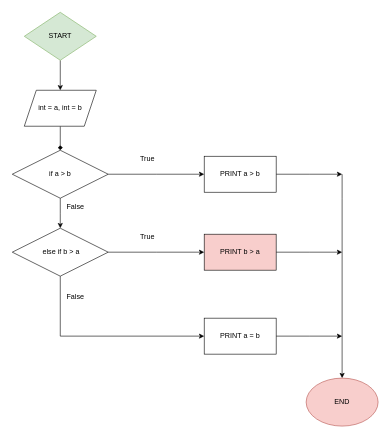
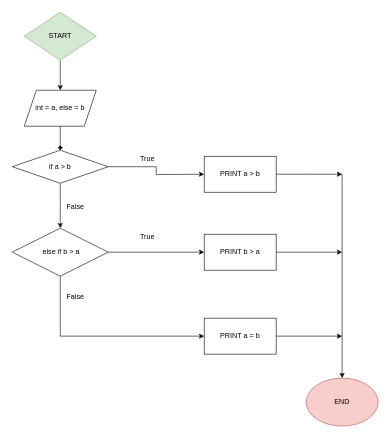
node "int = a, int = b": label "int = a, int = b" -> "int = a, else = b"
node "if a > b": size 96x48 -> 96x33
node "PRINT b > a": fillcolor #f8cecc -> #ffffff
